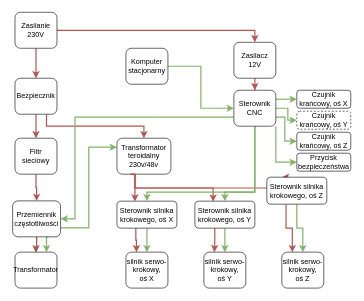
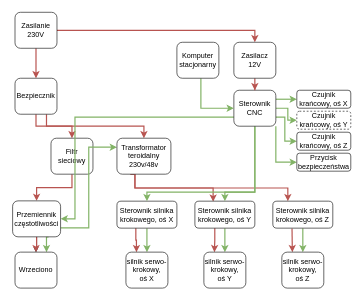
node "Komputer stacjonarny": moved (147, 66) -> (198, 60)
node "Filtr sieciowy": moved (36, 156) -> (72, 156)
node "Sterownik silnika krokowego, oś Z": moved (297, 191) -> (303, 215)
edge "Transformator teroidalny 230v/48v" -> "Sterownik silnika krokowego, oś X": removed
node "Transformator": label "Transformator" -> "Wrzeciono"
